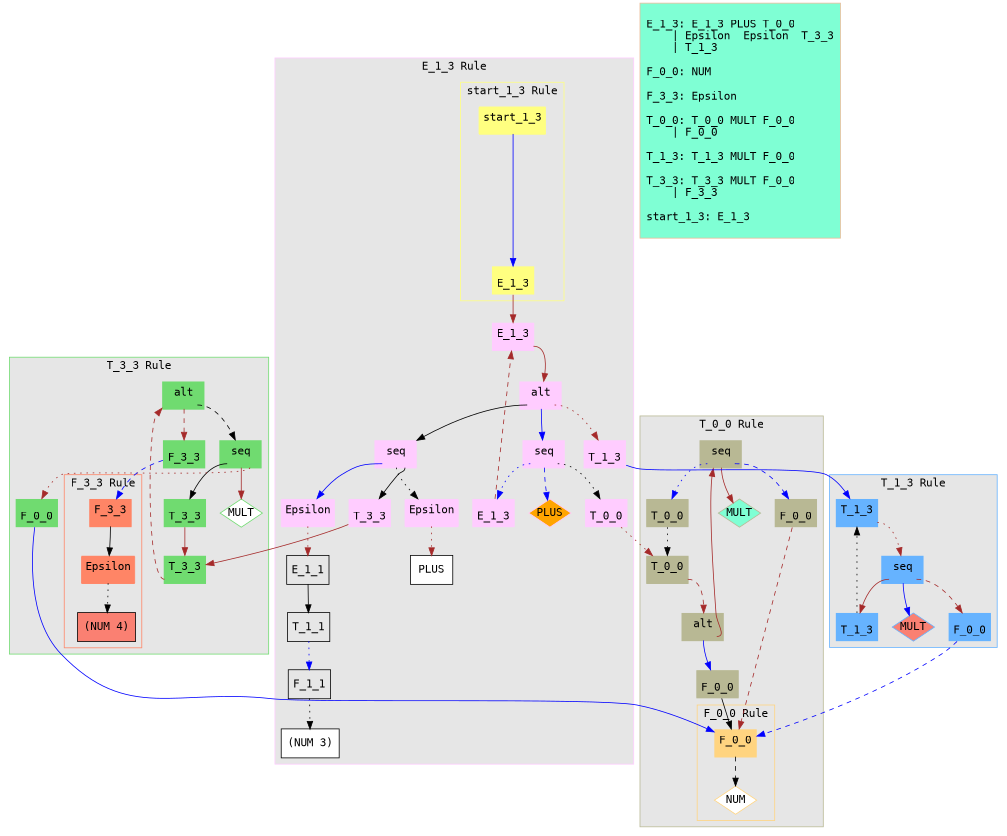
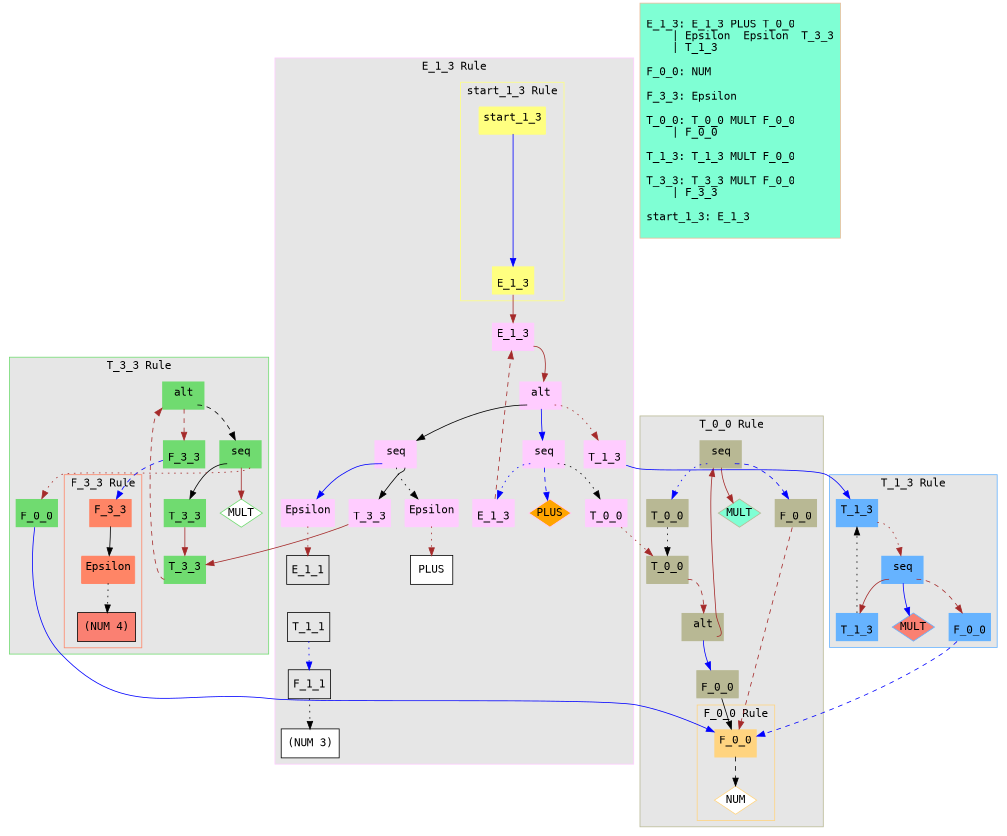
edge "E_1_1" -> "T_1_1": removed
